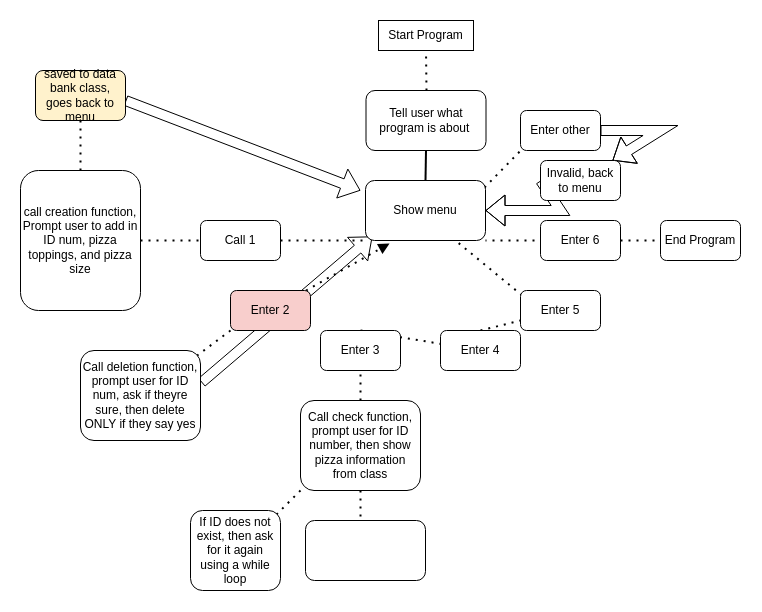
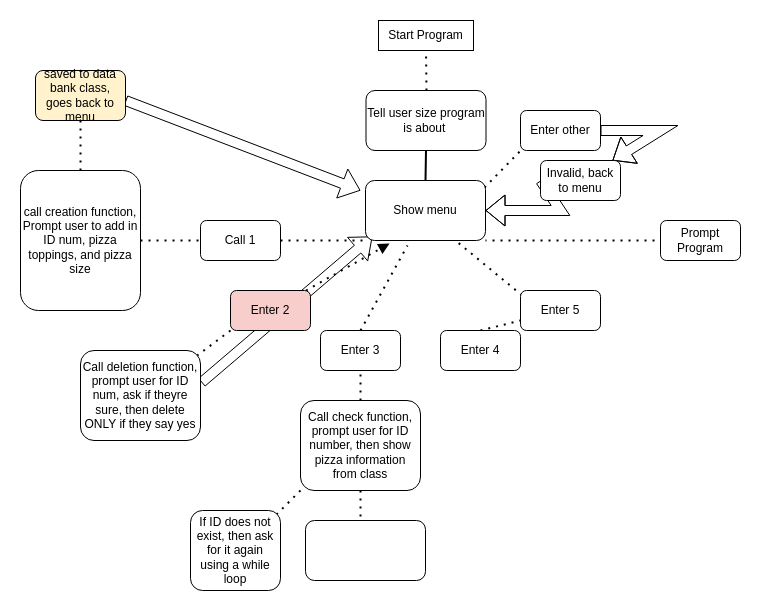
node "Tell user what program is about": label "Tell user what program is about" -> "Tell user size program is about"
node "Enter 6": removed
node "End Program": label "End Program" -> "Prompt Program"
edge "Enter 3" -- "Enter 4": now "Enter 3" -- "Show menu"
